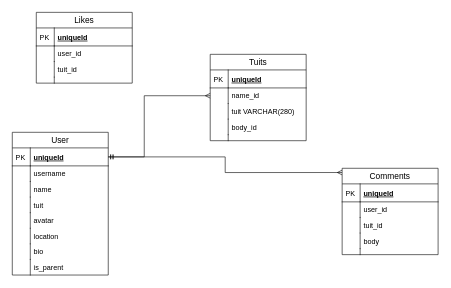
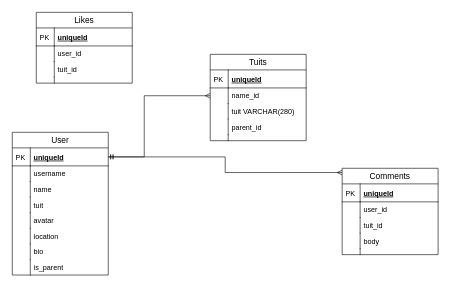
node "body_id": label "body_id" -> "parent_id"
